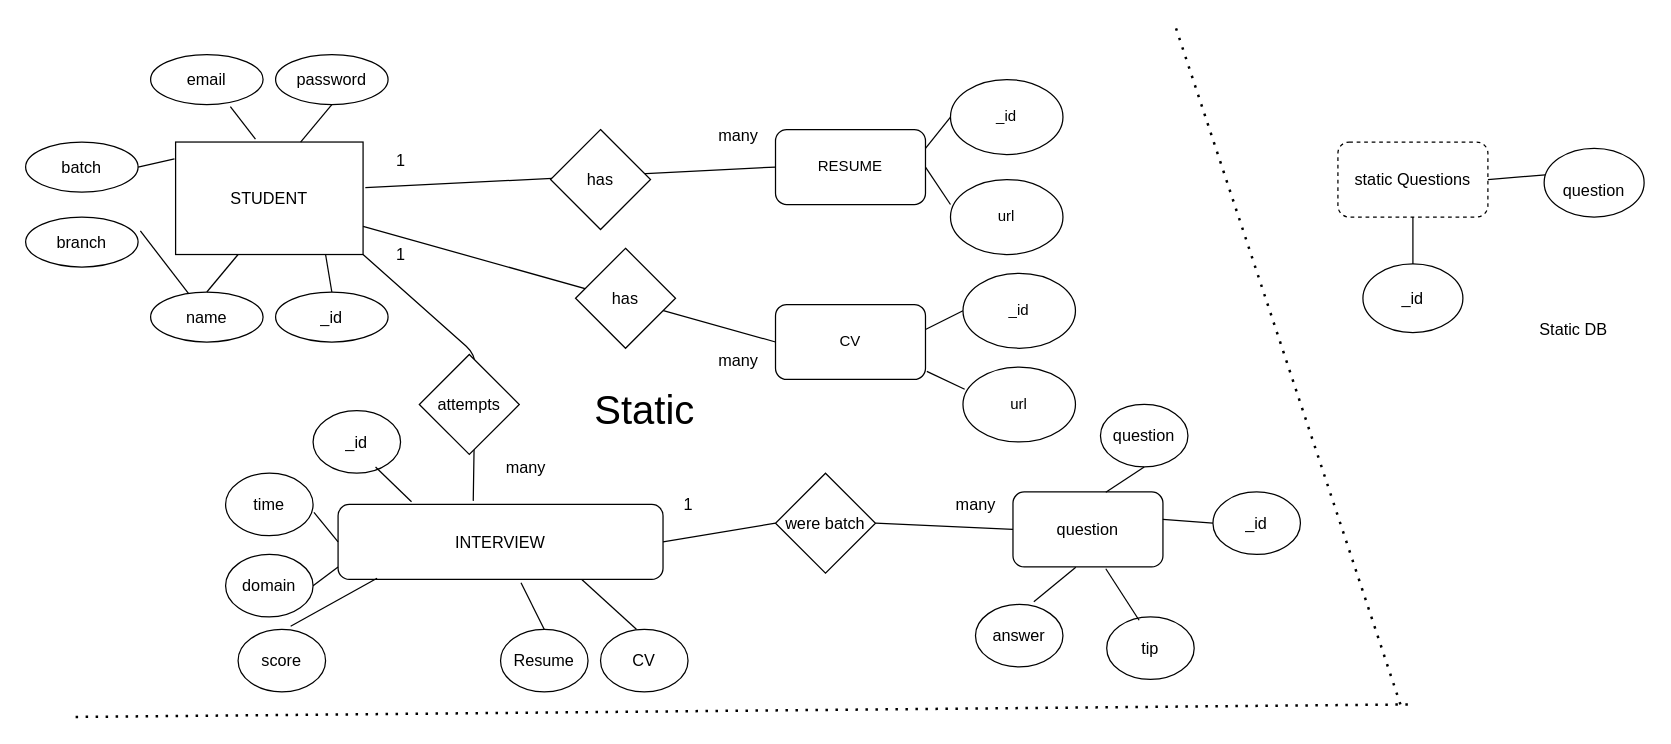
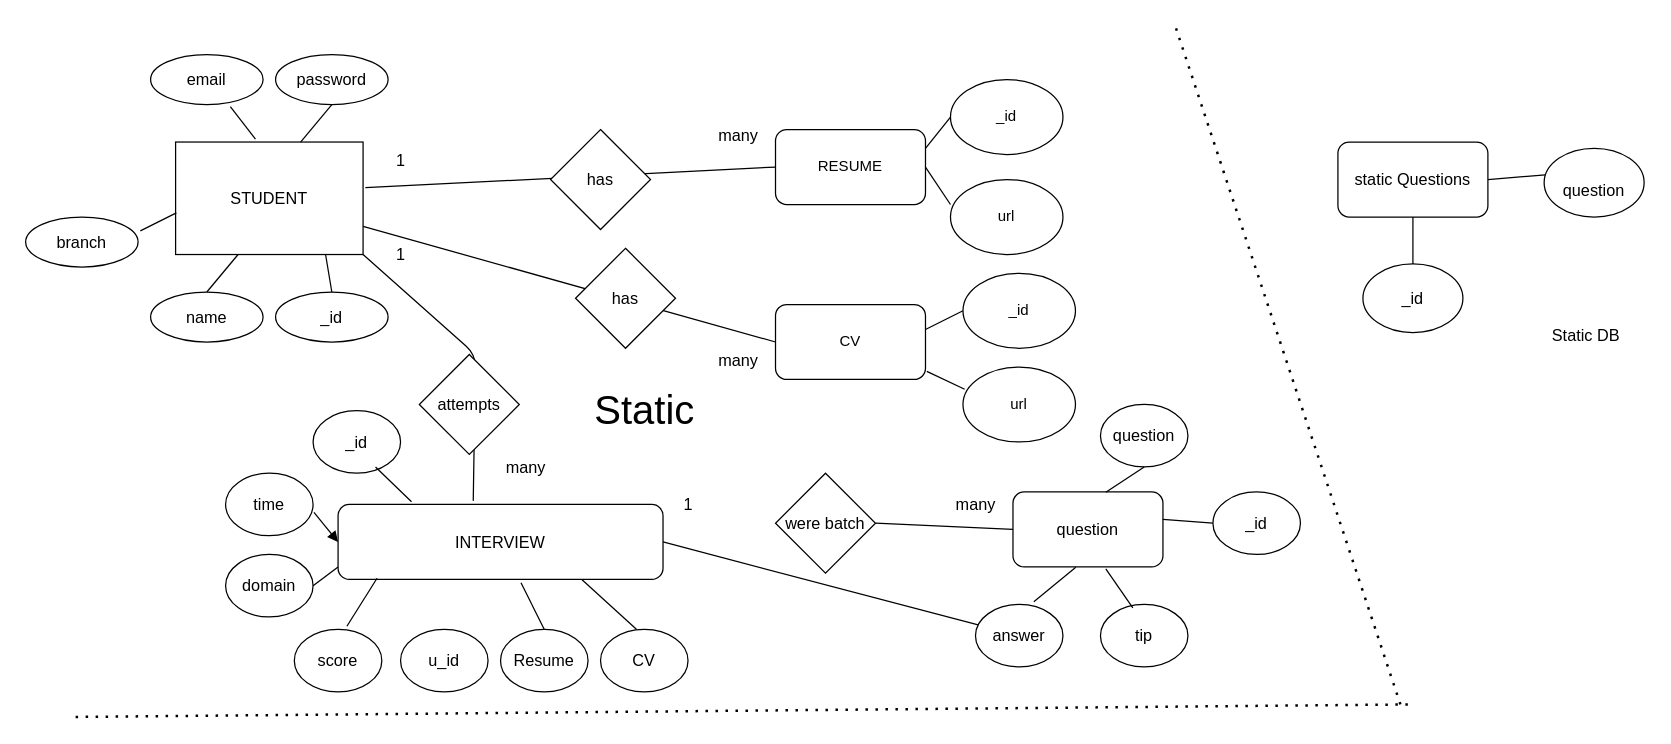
edge "batch" -- "STUDENT": removed
node "batch": removed
node "static Questions": style dashed -> solid
edge "branch" -- "name": now "branch" -- "STUDENT"
node "Static DB": moved (1576, 329) -> (1588, 336)
edge "were batch" -- "INTERVIEW": now "answer" -- "INTERVIEW"
edge "time" -- "INTERVIEW": arrowhead none -> block
node "tip": moved (1151, 648) -> (1144, 636)
node "score": moved (282, 661) -> (338, 661)
node "u_id": added
